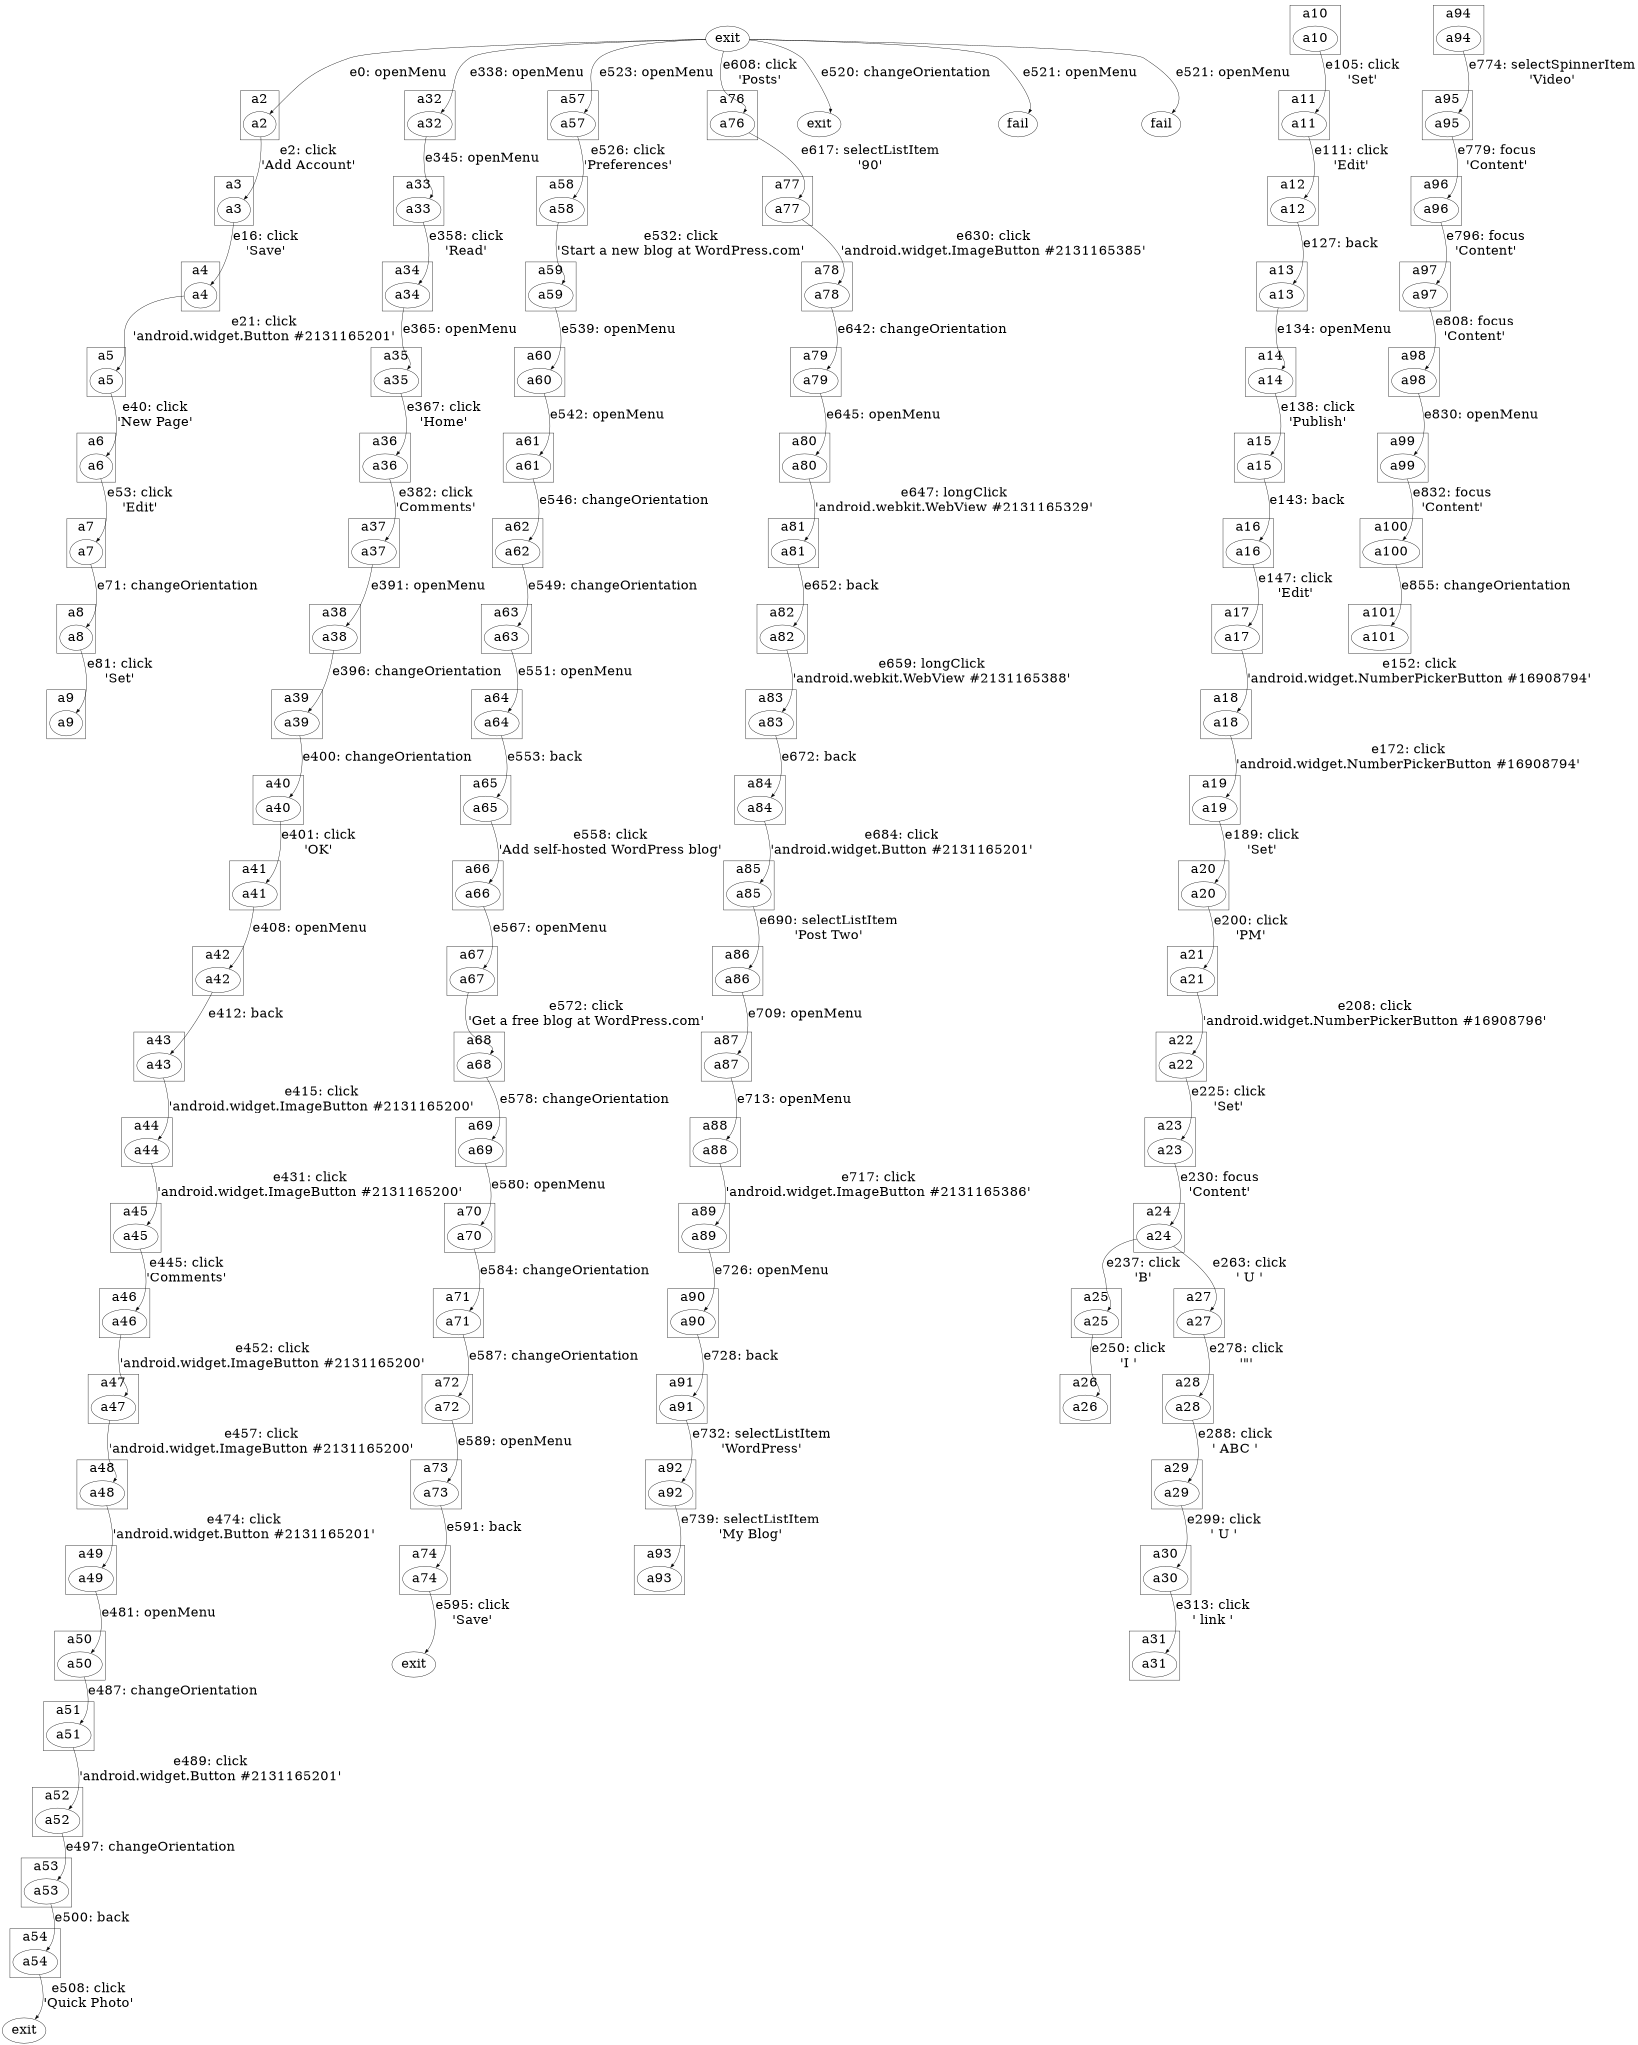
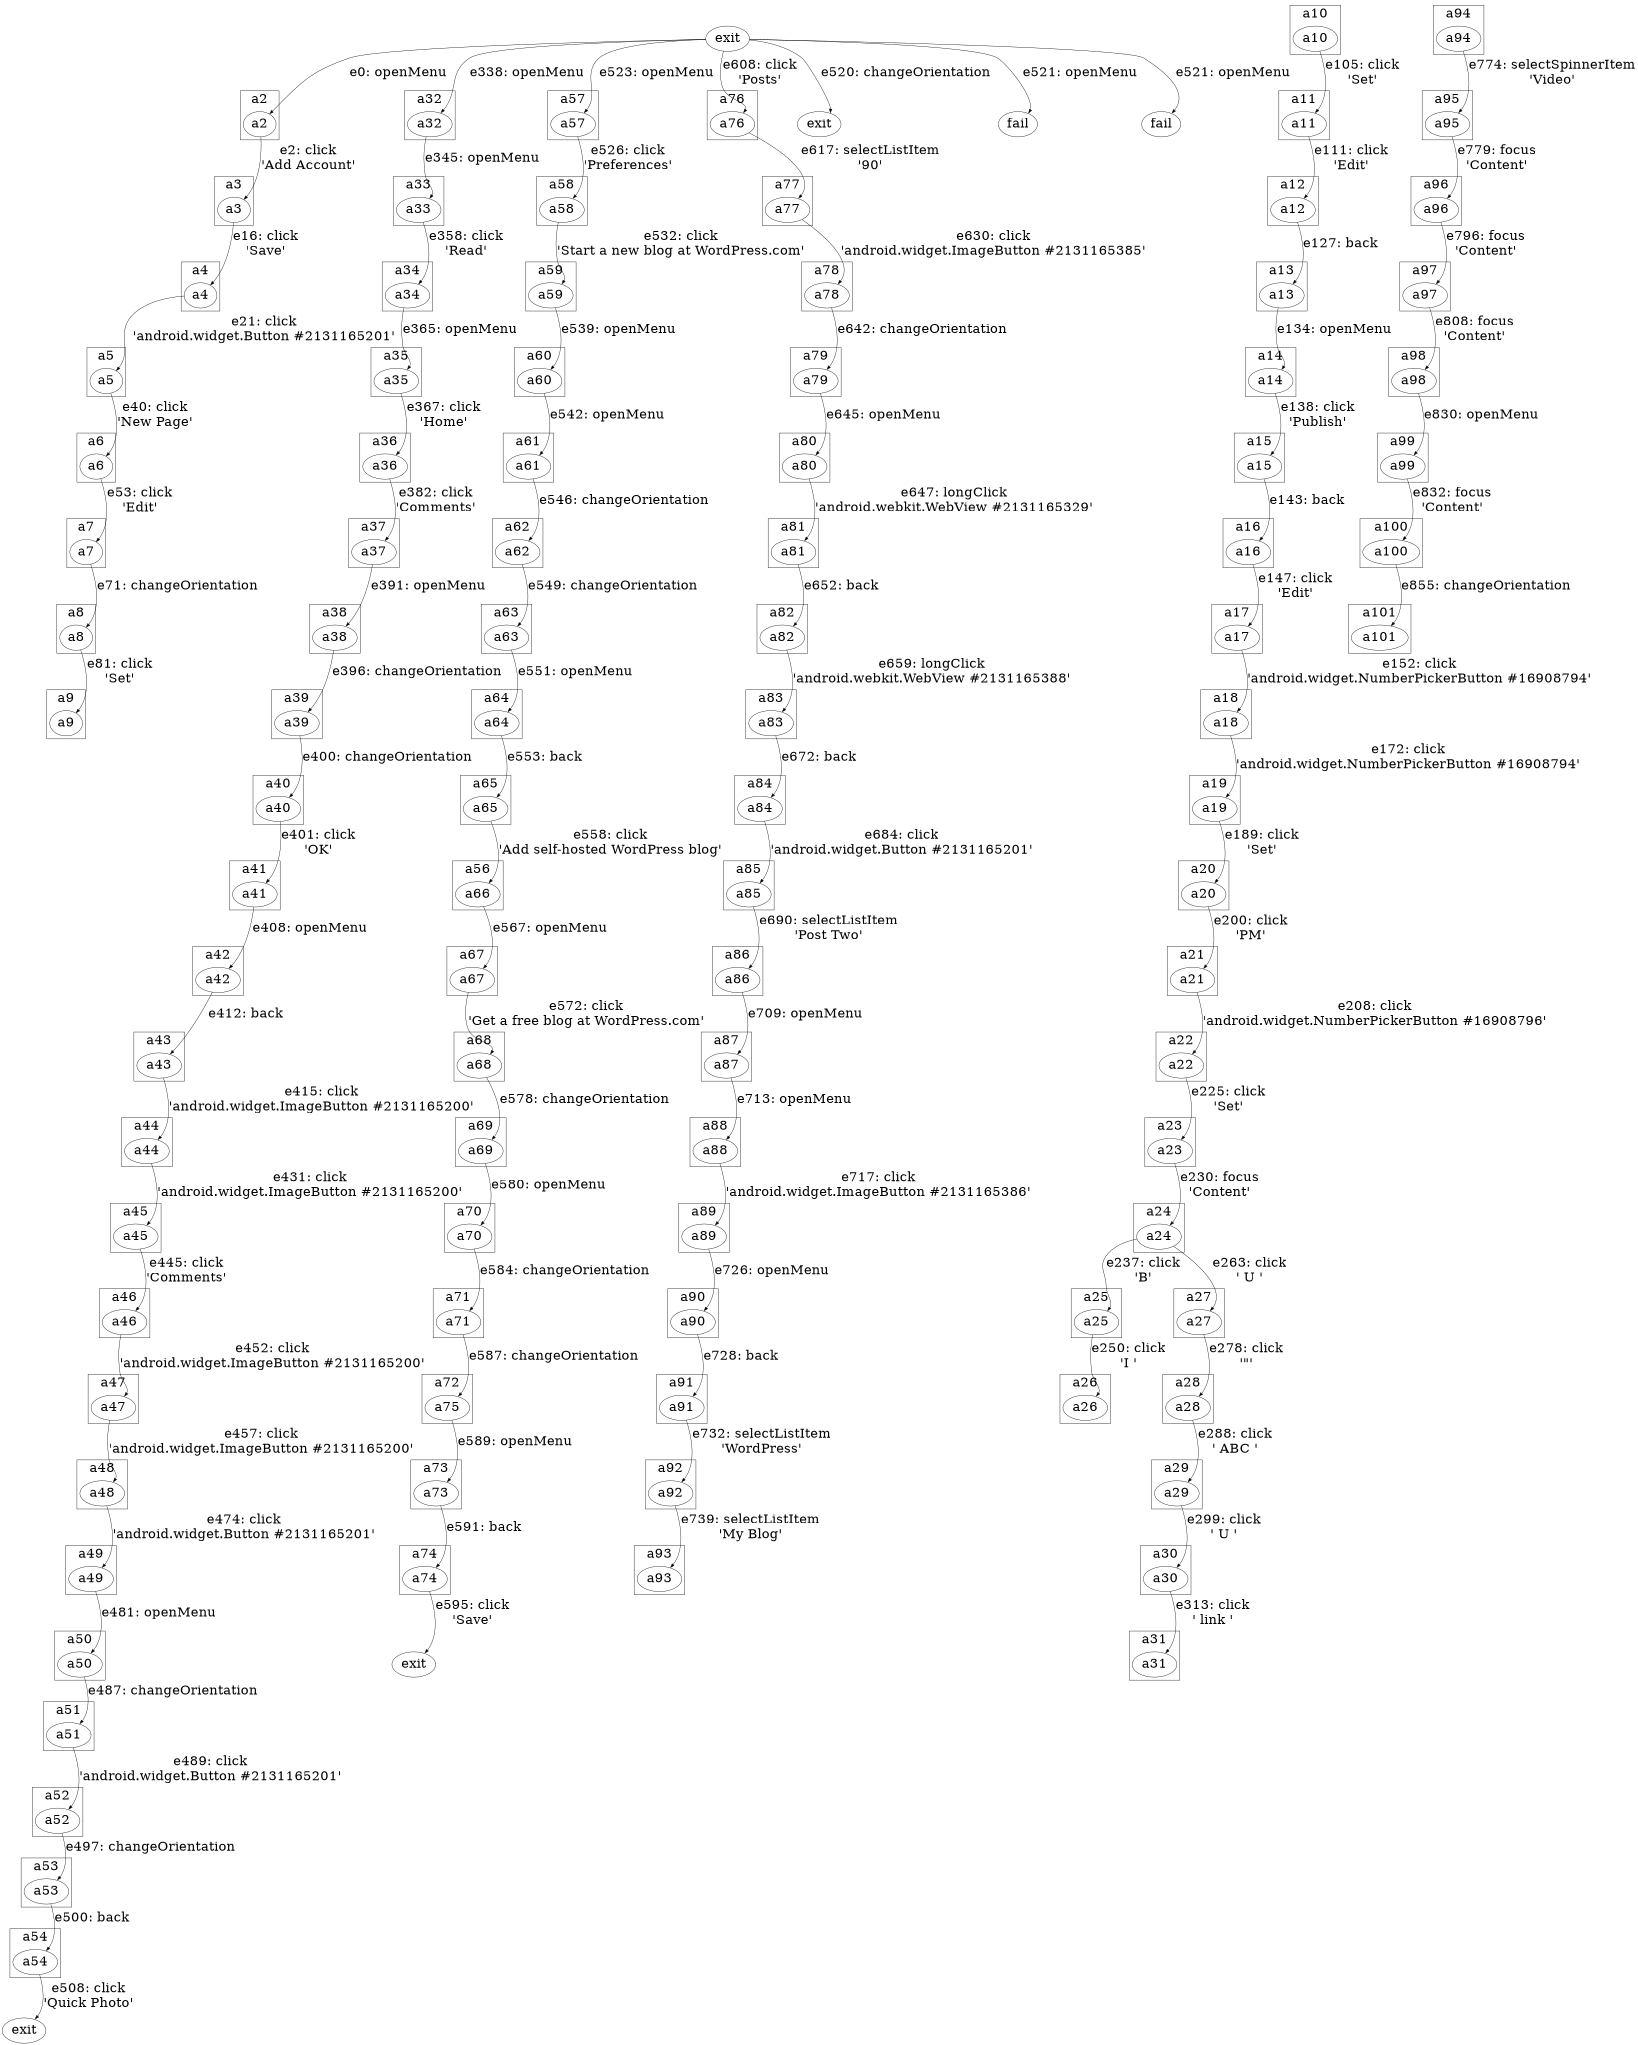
cluster "a66": label "a66" -> "a56"
node "a72": label "a72" -> "a75"
